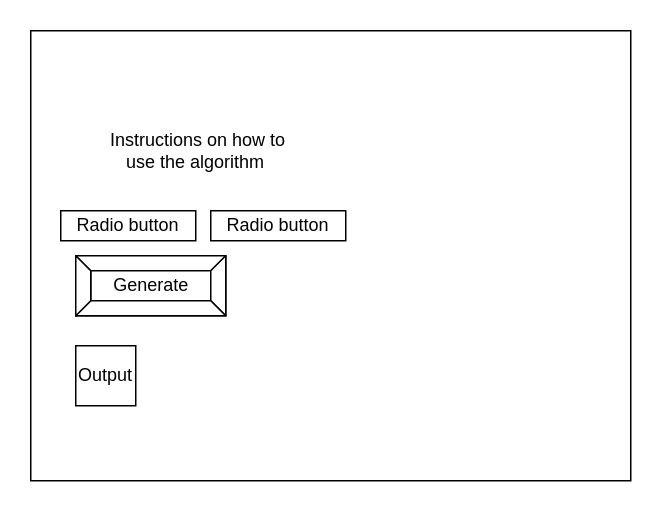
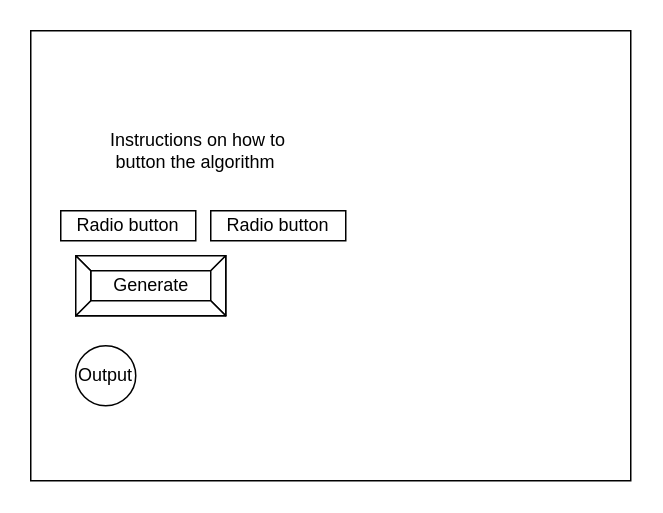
node "Instructions on how to use the algorithm": label "Instructions on how to use the algorithm" -> "Instructions on how to button the algorithm"
node "Output": shape rectangle -> ellipse
